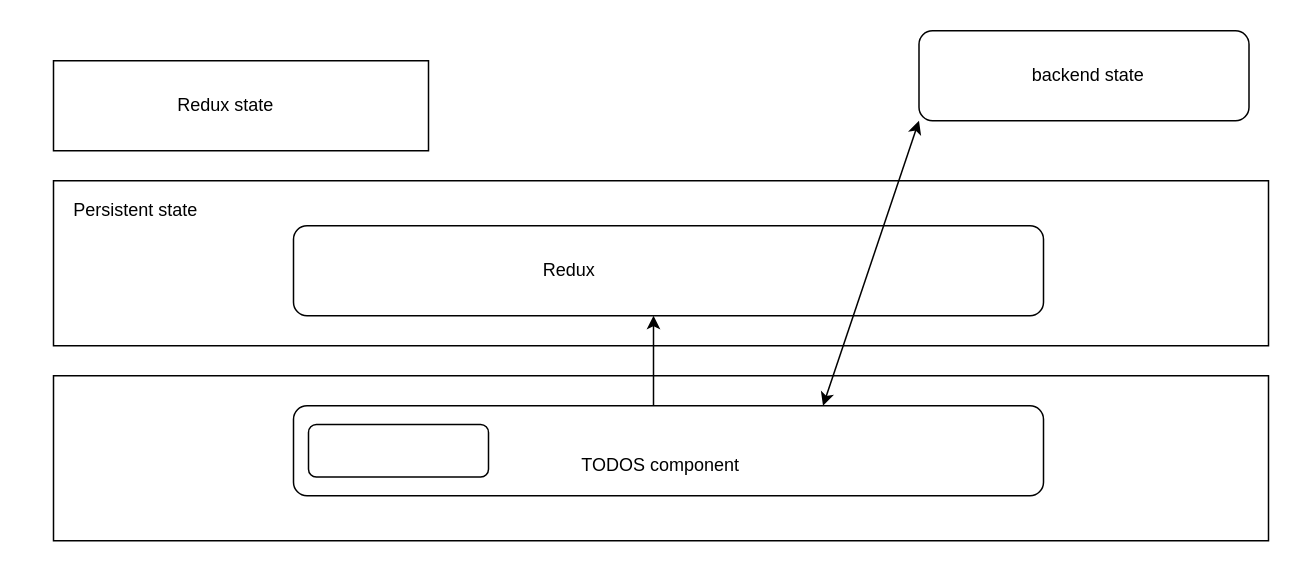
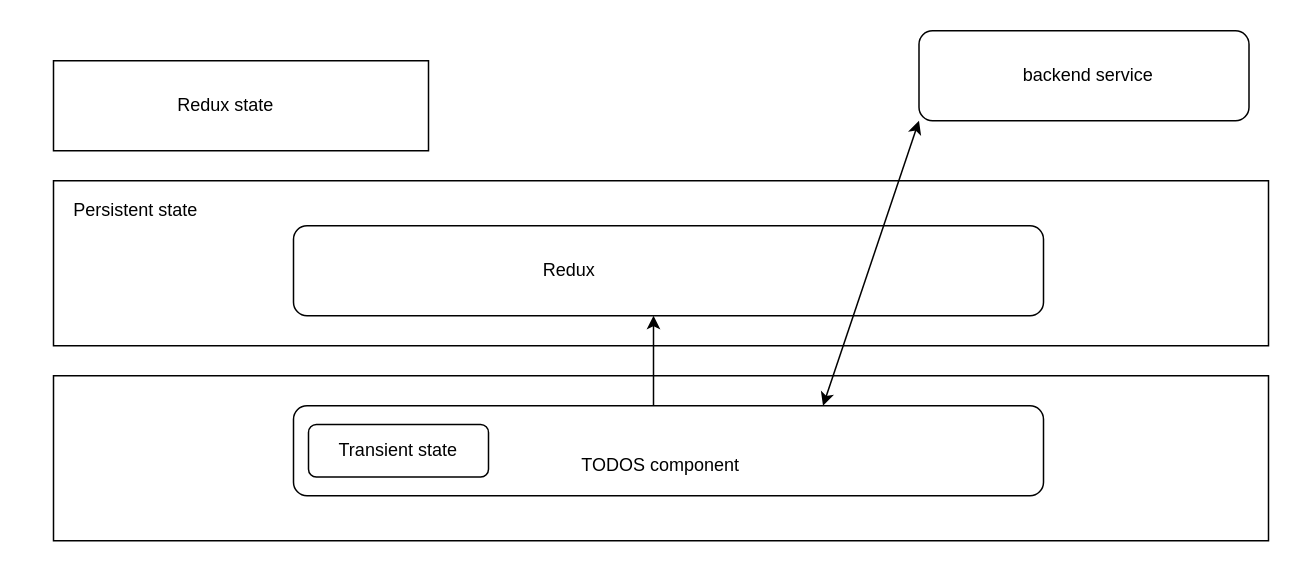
node "backend state": label "backend state" -> "backend service"
node "Transient state": added
